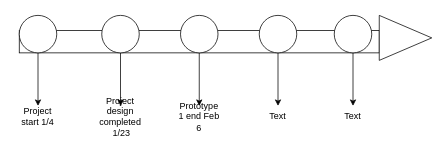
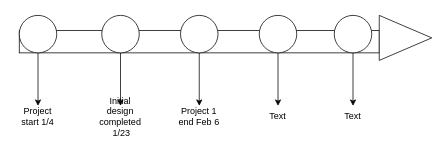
node "Project design completed 1/23": label "Project design completed 1/23" -> "Initial design completed 1/23"
node "Prototype 1 end Feb 6": label "Prototype 1 end Feb 6" -> "Project 1 end Feb 6"
